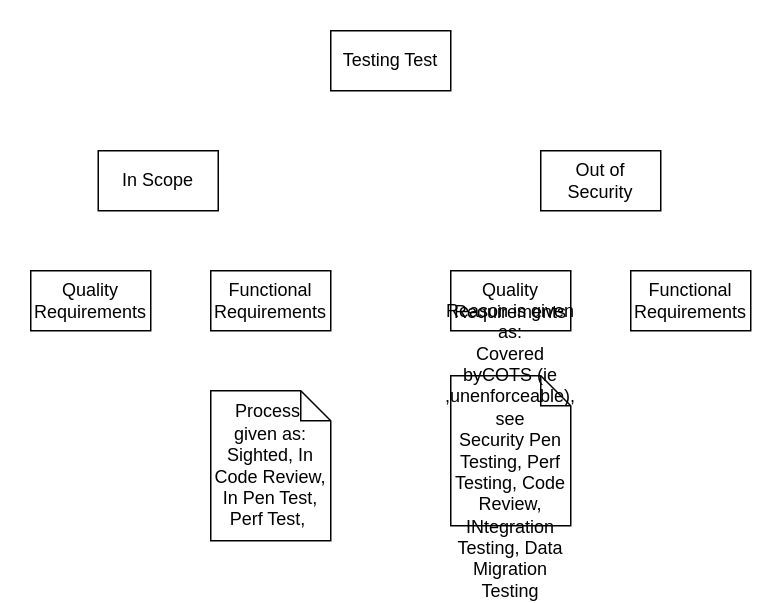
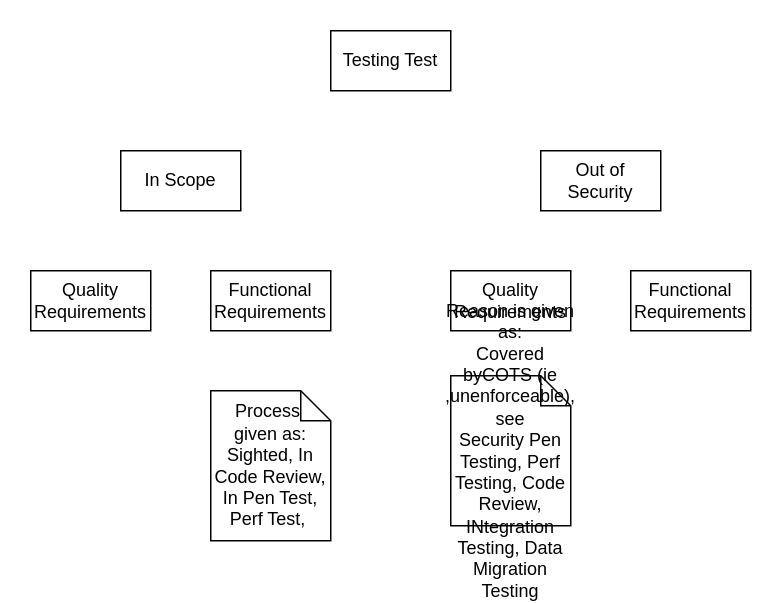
node "In Scope": moved (158, 181) -> (181, 181)
